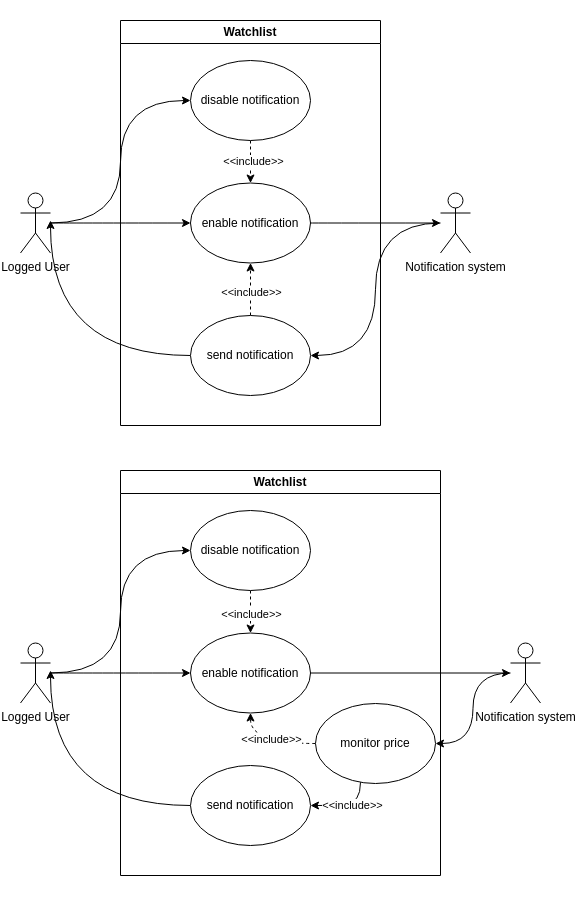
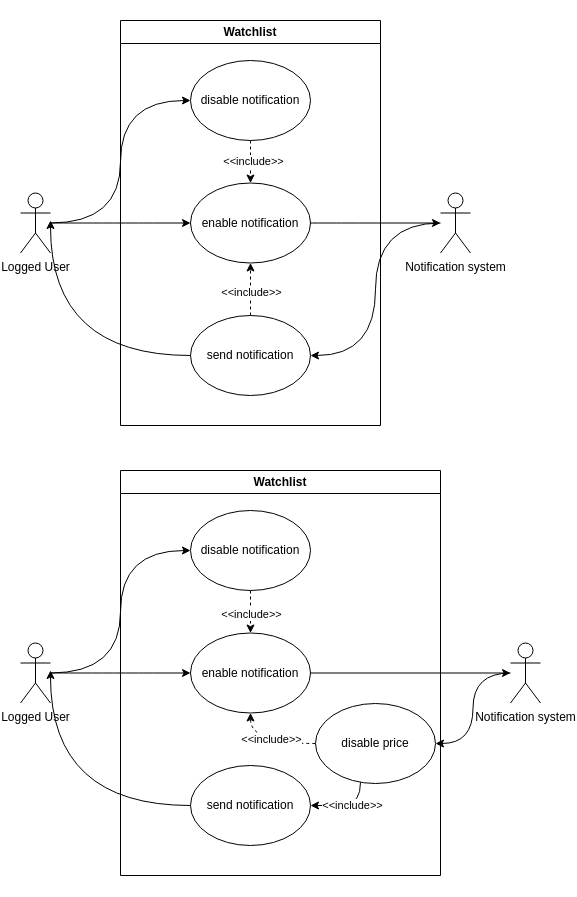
node "monitor price": label "monitor price" -> "disable price"
